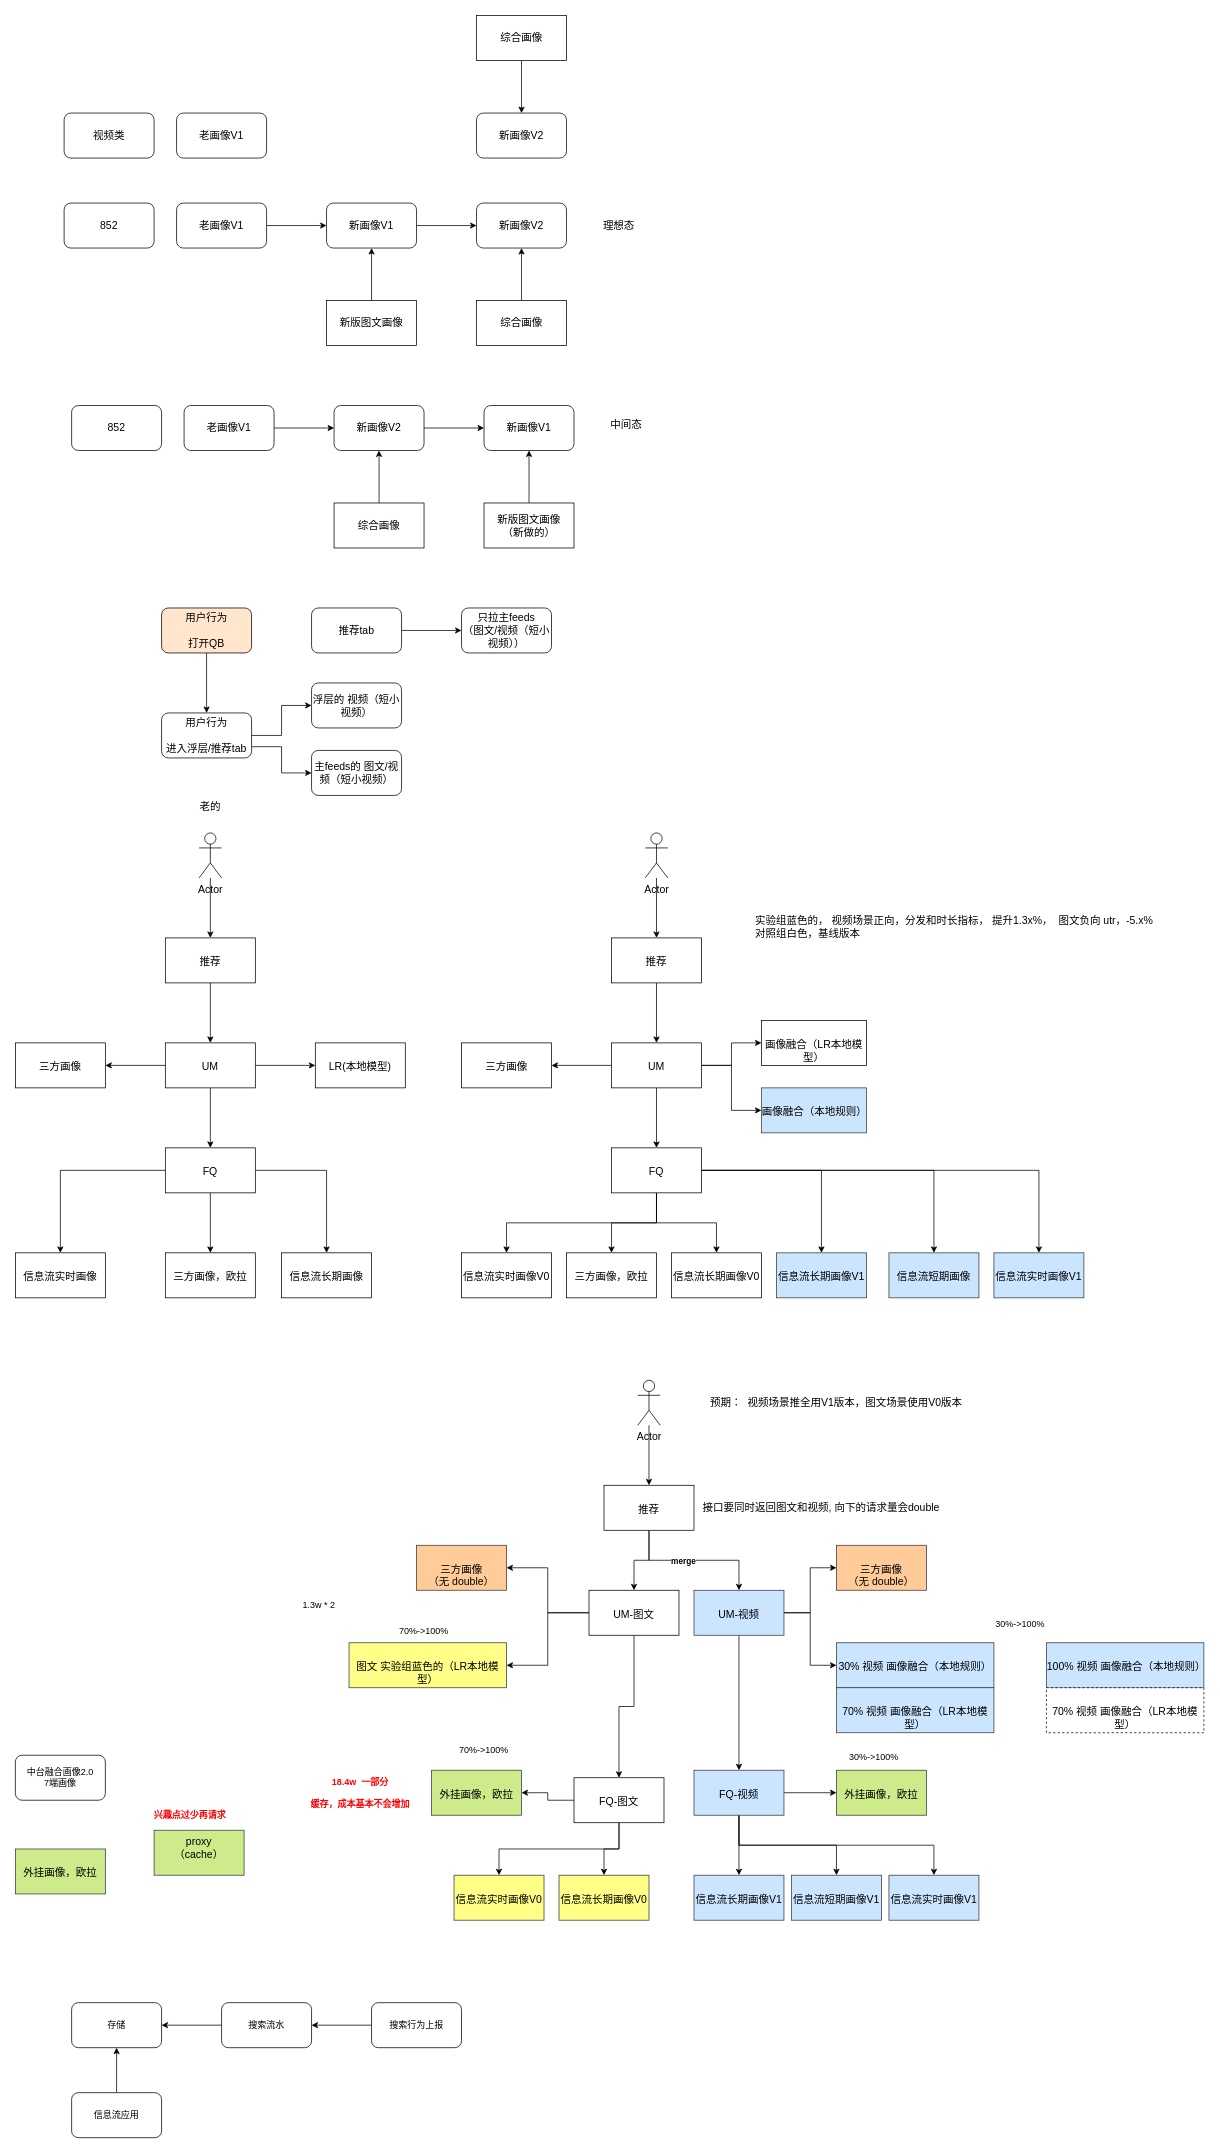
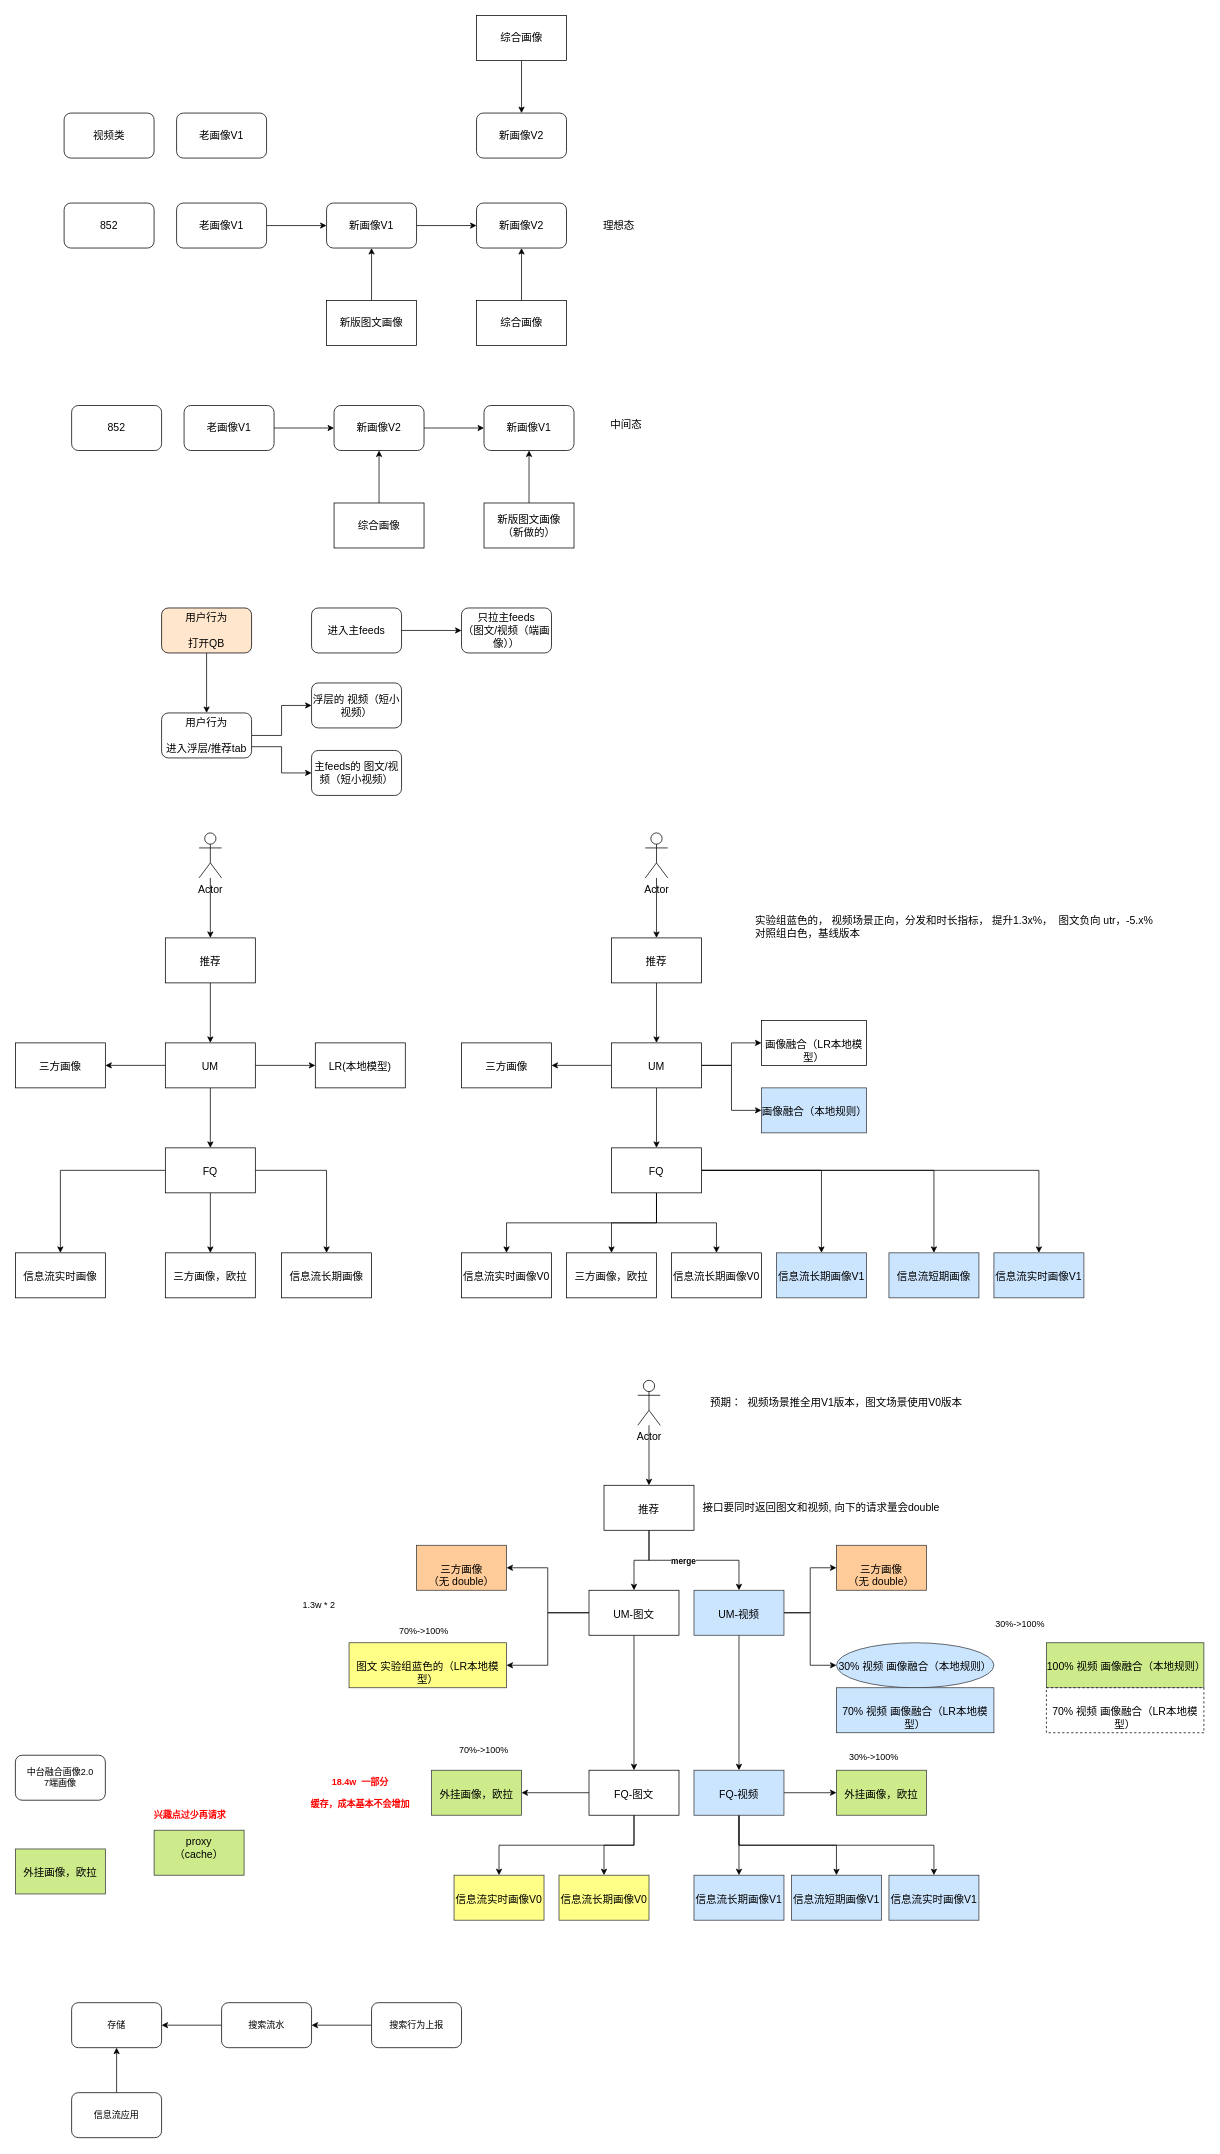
node "推荐tab": label "推荐tab" -> "进入主feeds"
node "只拉主feeds （图文/视频（短小视频））": label "只拉主feeds （图文/视频（短小视频））" -> "只拉主feeds （图文/视频（端画像））"
node "老的": removed
node "30% 视频 画像融合（本地规则）": shape rectangle -> ellipse
node "100% 视频 画像融合（本地规则）": fillcolor #cce5ff -> #cdeb8b
node "FQ-图文": moved (619, 1800) -> (634, 1793)
